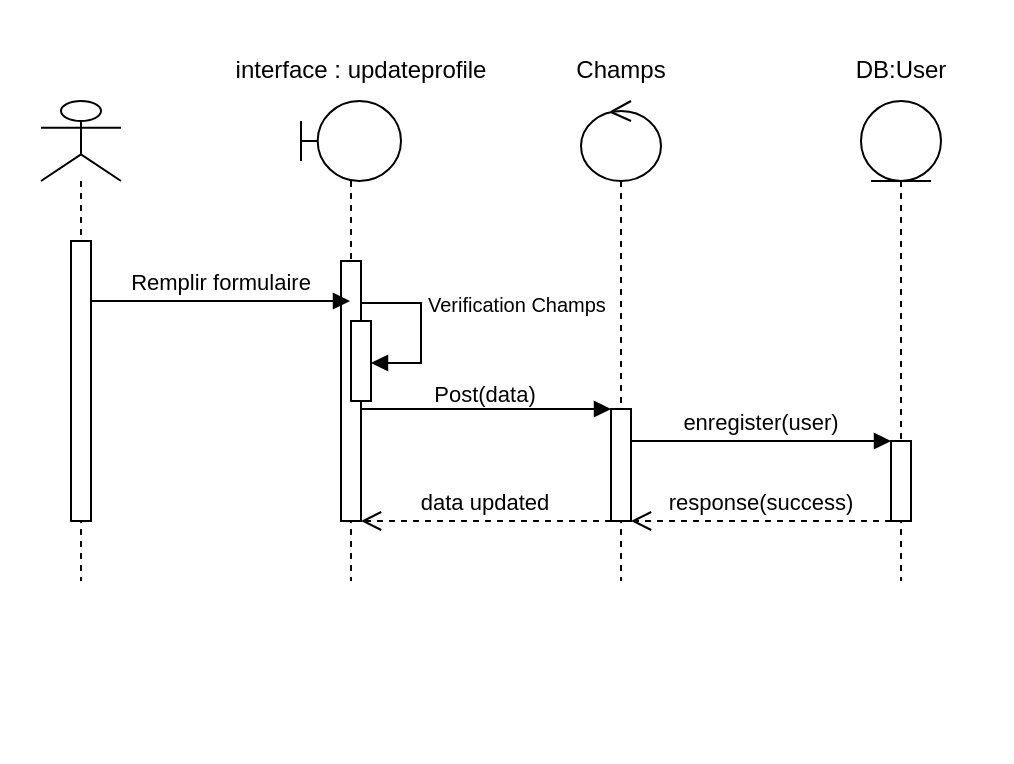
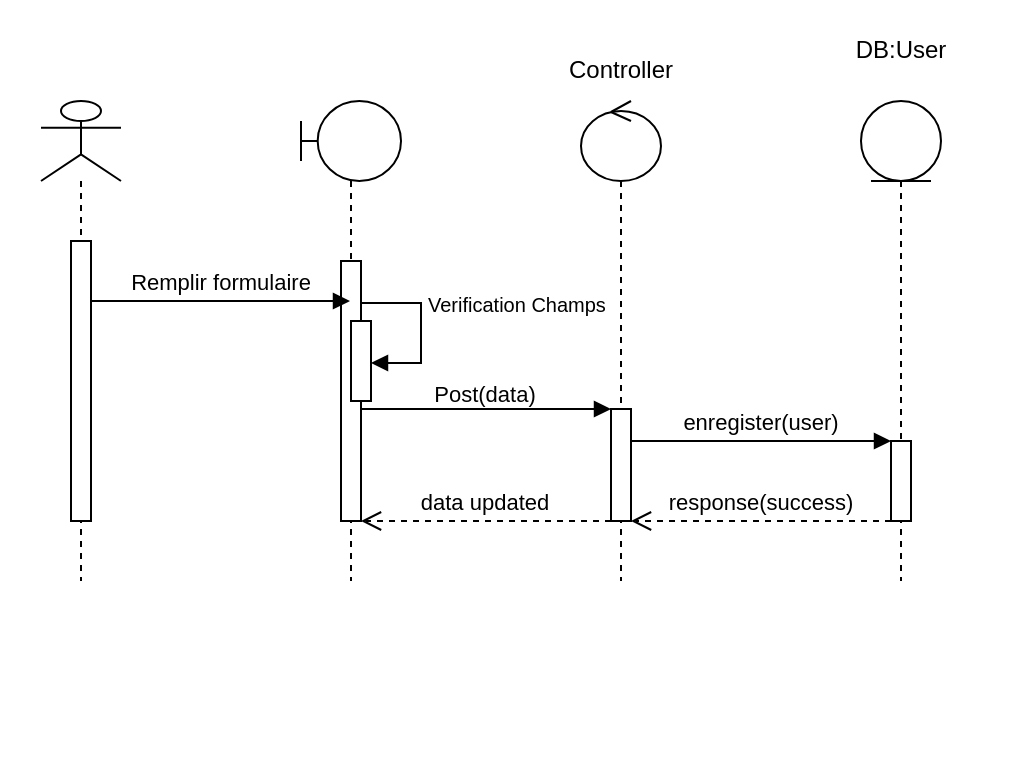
node "interface : updateprofile": removed
node "Champs": label "Champs" -> "Controller"
node "DB:User": moved (901, 71) -> (901, 51)
